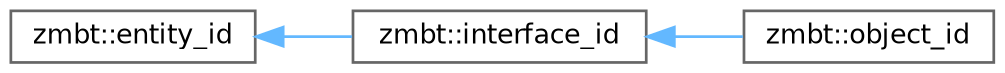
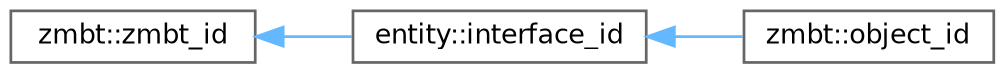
node "zmbt::entity_id": label "zmbt::entity_id" -> "zmbt::zmbt_id"
node "zmbt::interface_id": label "zmbt::interface_id" -> "entity::interface_id"
